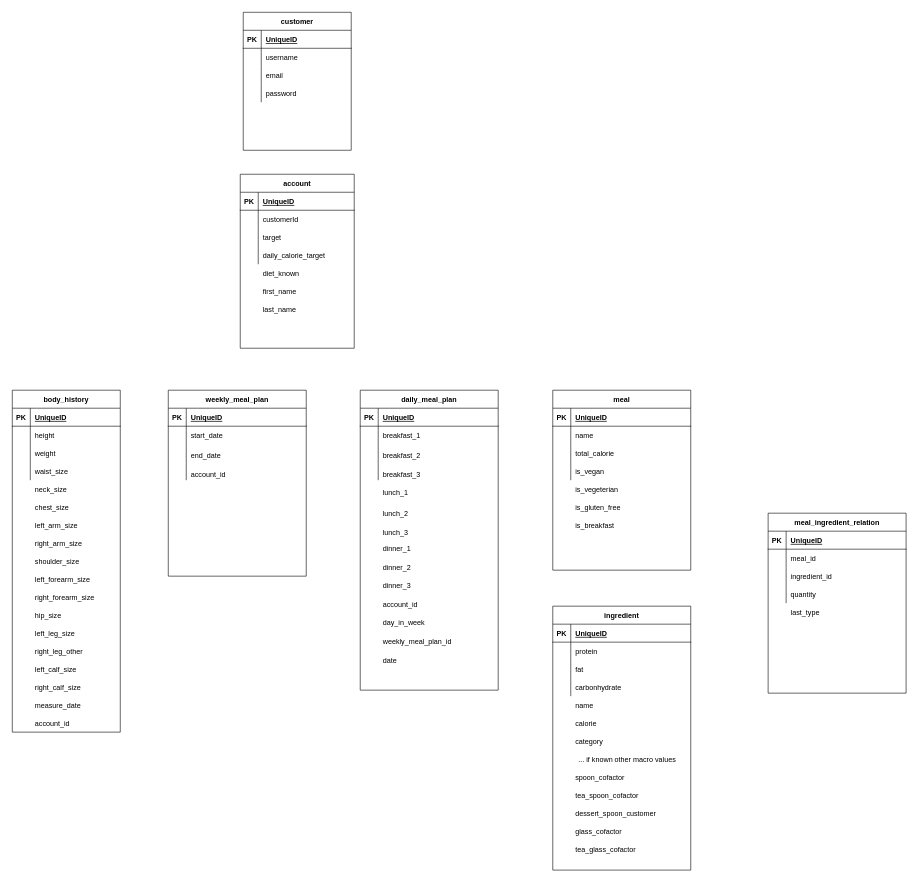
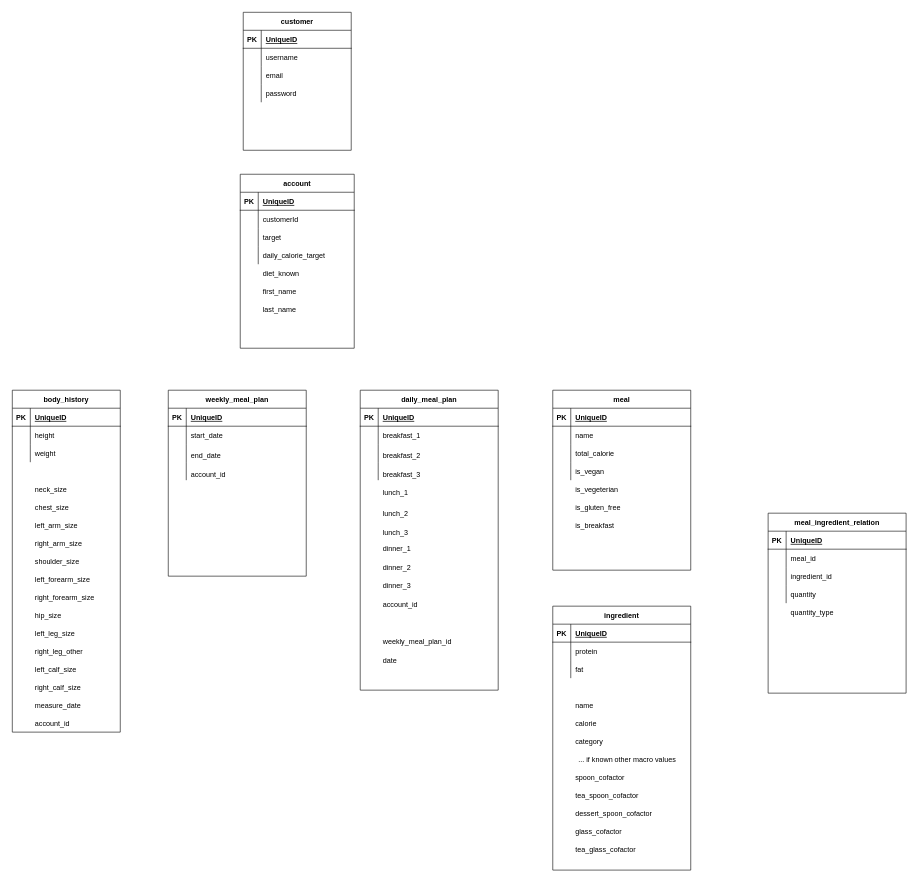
node "waist_size": removed
node "last_type": label "last_type" -> "quantity_type"
node "day_in_week": removed
node "carbonhydrate": removed
node "dessert_spoon_customer": label "dessert_spoon_customer" -> "dessert_spoon_cofactor"
